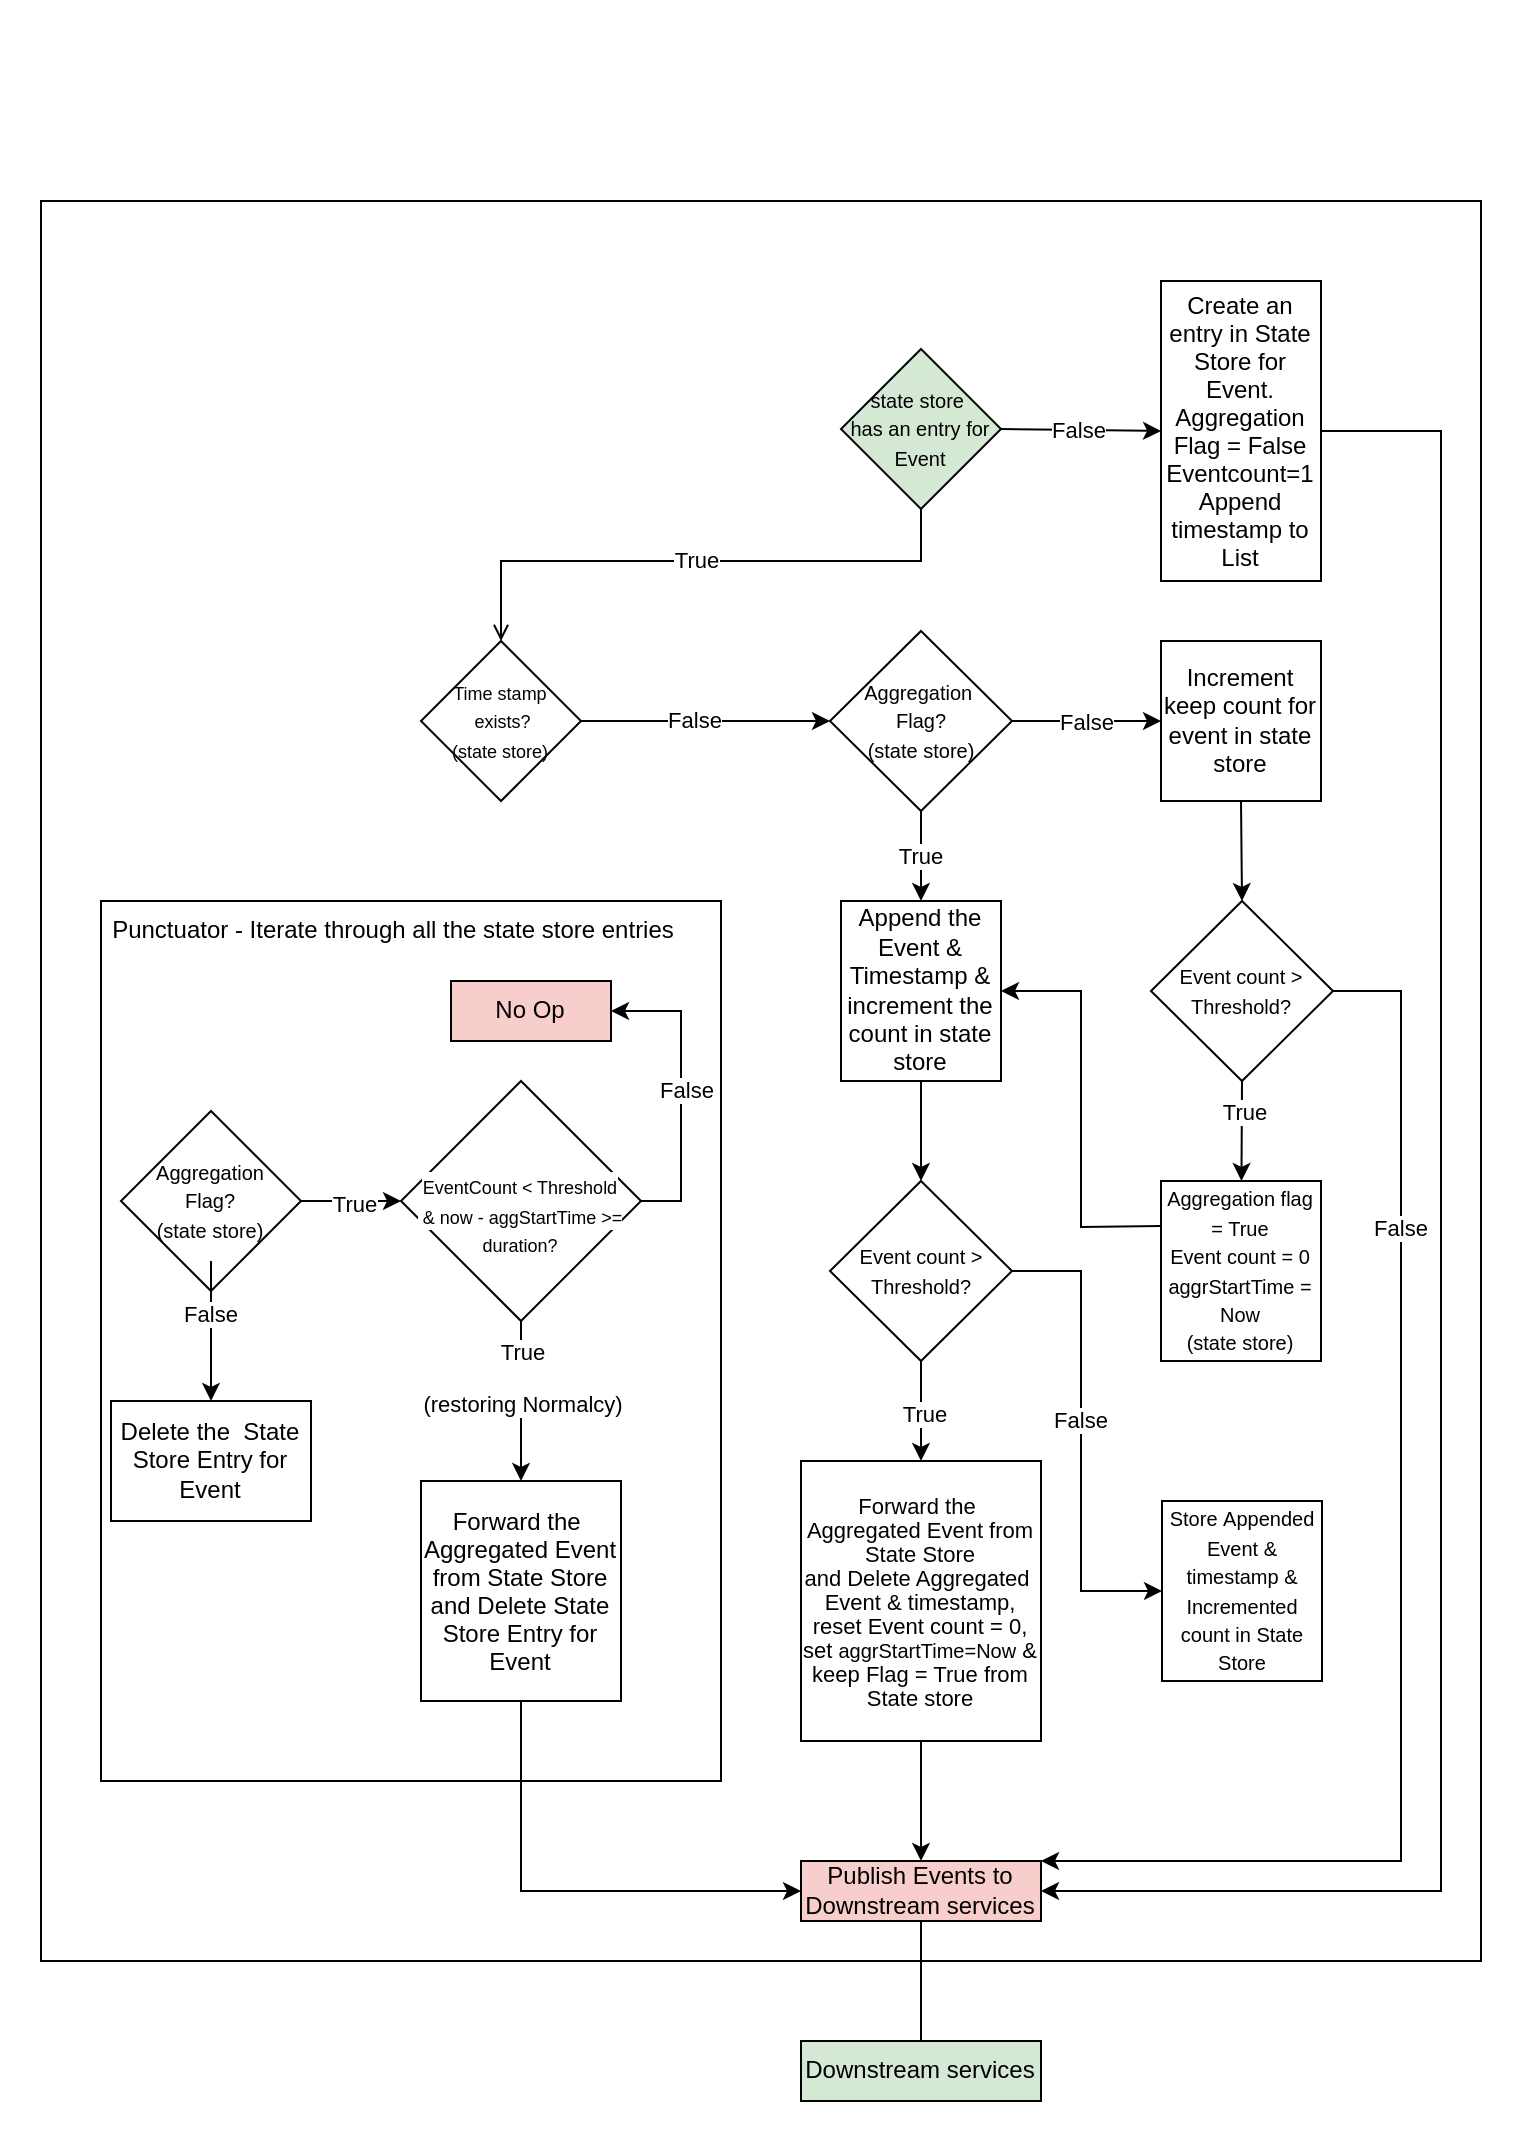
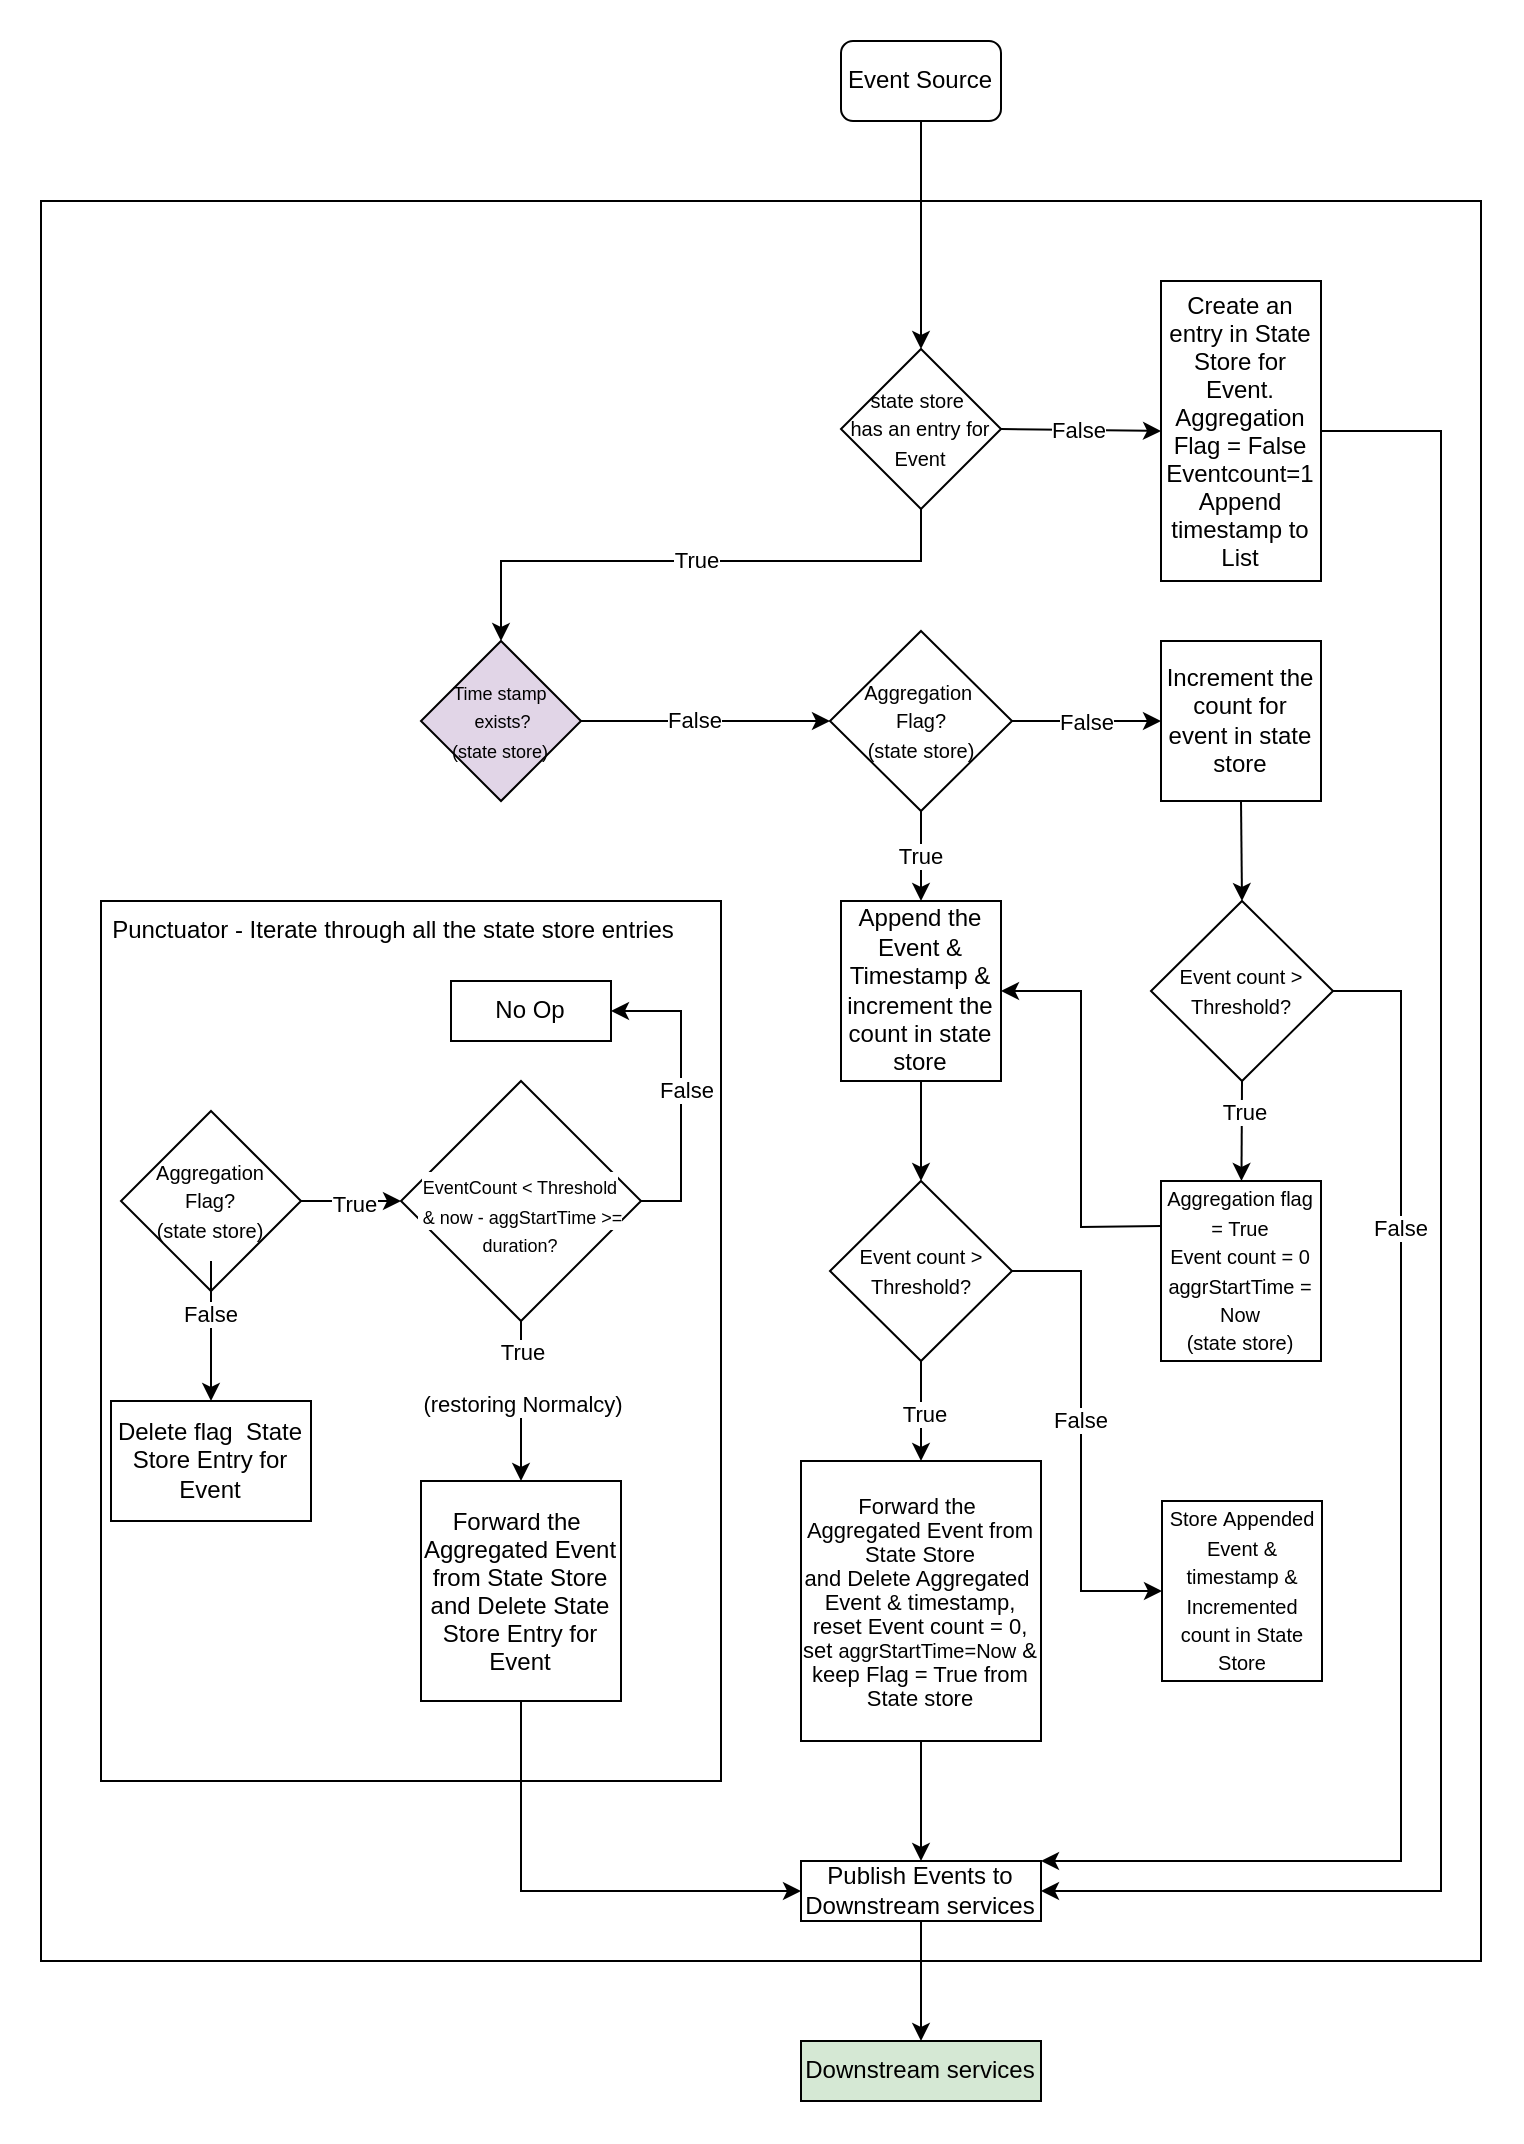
node "Event Source": added
edge "Event Source" -> "state store has an entry for Event": added
node "state store has an entry for Event": fillcolor #d5e8d4 -> #ffffff
edge "state store has an entry for Event" -> "Time stamp exists? (state store)": arrowhead open -> classic
node "Time stamp exists? (state store)": fillcolor #ffffff -> #e1d5e7
node "Increment keep count for event in state store": label "Increment keep count for event in state store" -> "Increment the count for event in state store"
node "No Op": fillcolor #f8cecc -> #ffffff
node "Delete the State Store Entry for Event": label "Delete the State Store Entry for Event" -> "Delete flag State Store Entry for Event"
node "Publish Events to Downstream services": fillcolor #f8cecc -> #ffffff
edge "Publish Events to Downstream services" -- "Downstream services": arrowhead none -> classic
